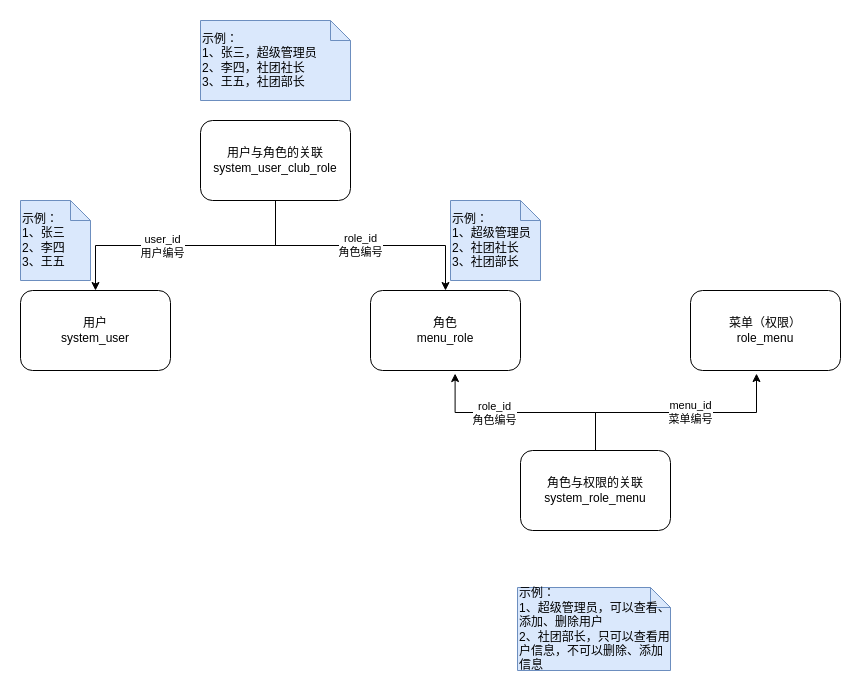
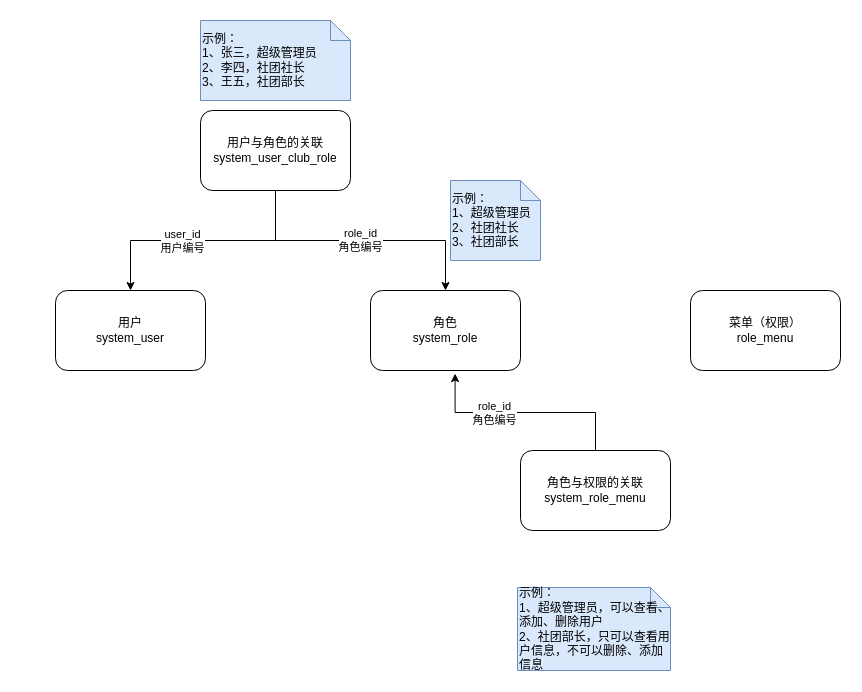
node "用户与角色的关联 system_user_club_role": moved (276, 161) -> (276, 151)
node "示例： 1、张三 2、李四 3、王五": removed
node "示例： 1、超级管理员 2、社团社长 3、社团部长": moved (496, 241) -> (496, 221)
node "用户 system_user": moved (96, 331) -> (131, 331)
node "角色 menu_role": label "角色 menu_role" -> "角色 system_role"
edge "角色与权限的关联 system_role_menu" -> "菜单（权限） role_menu": removed, label "menu_id 菜单编号"
